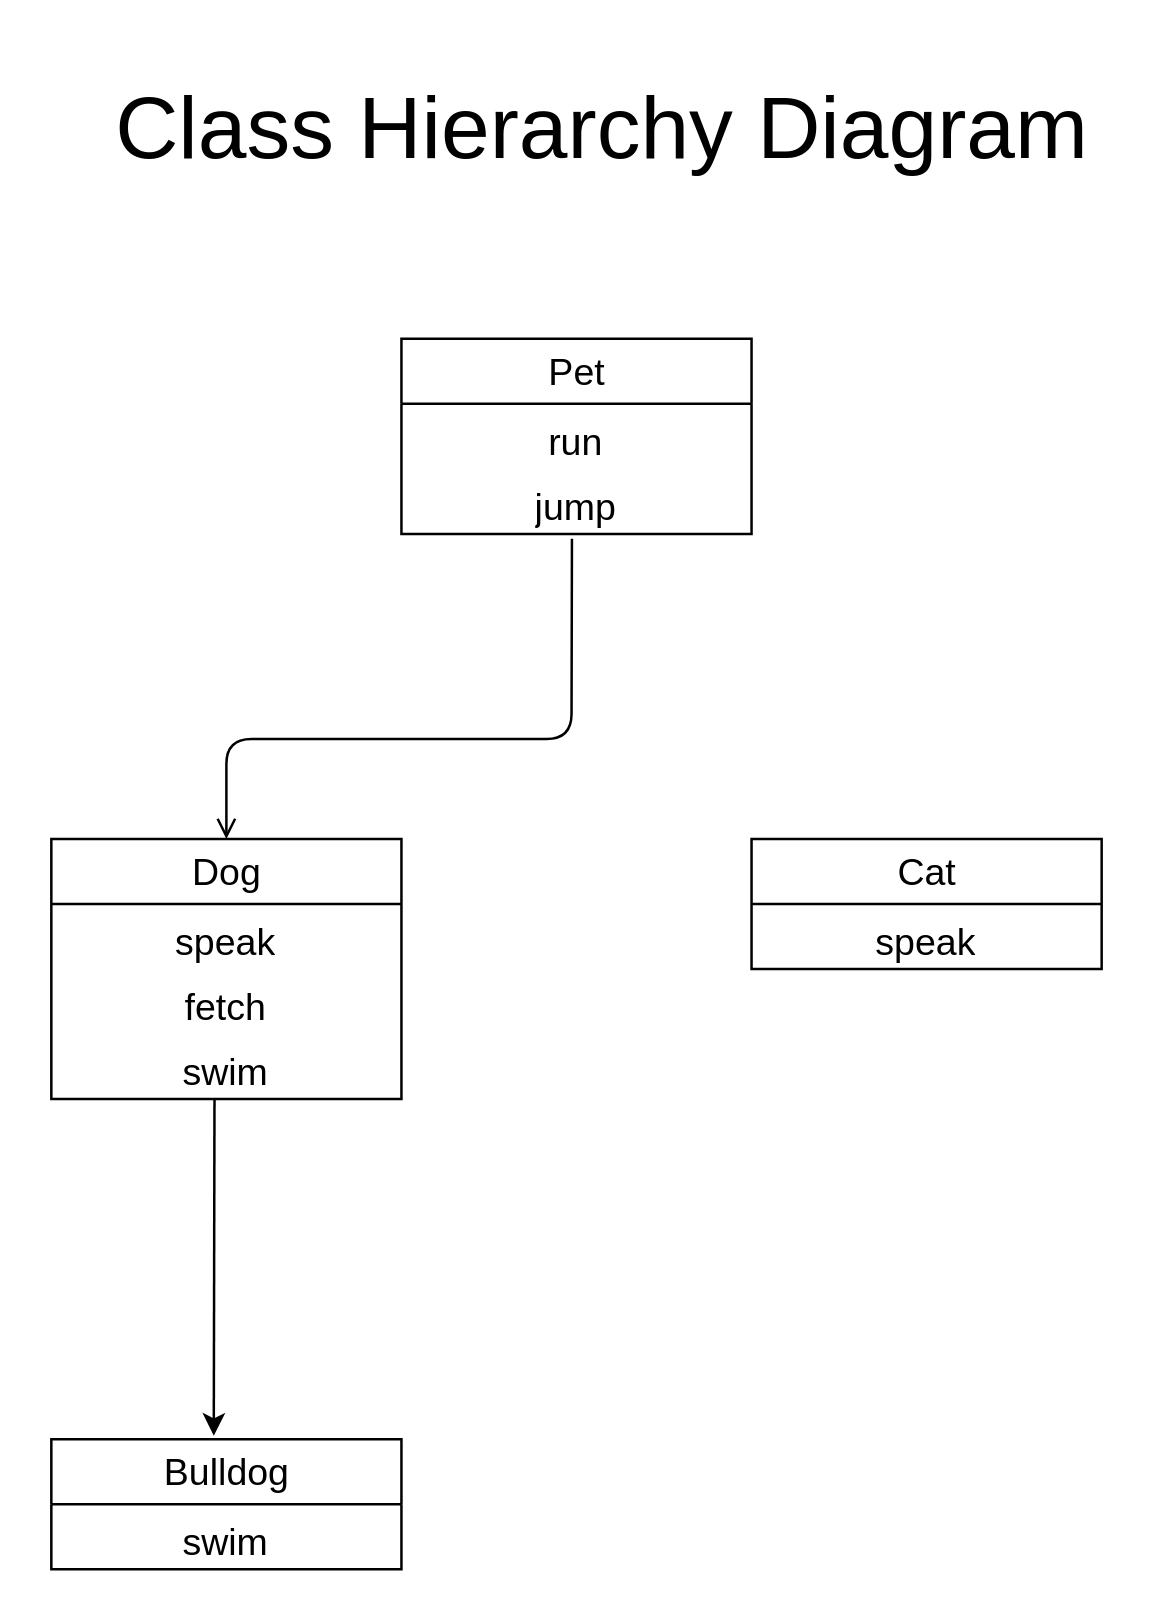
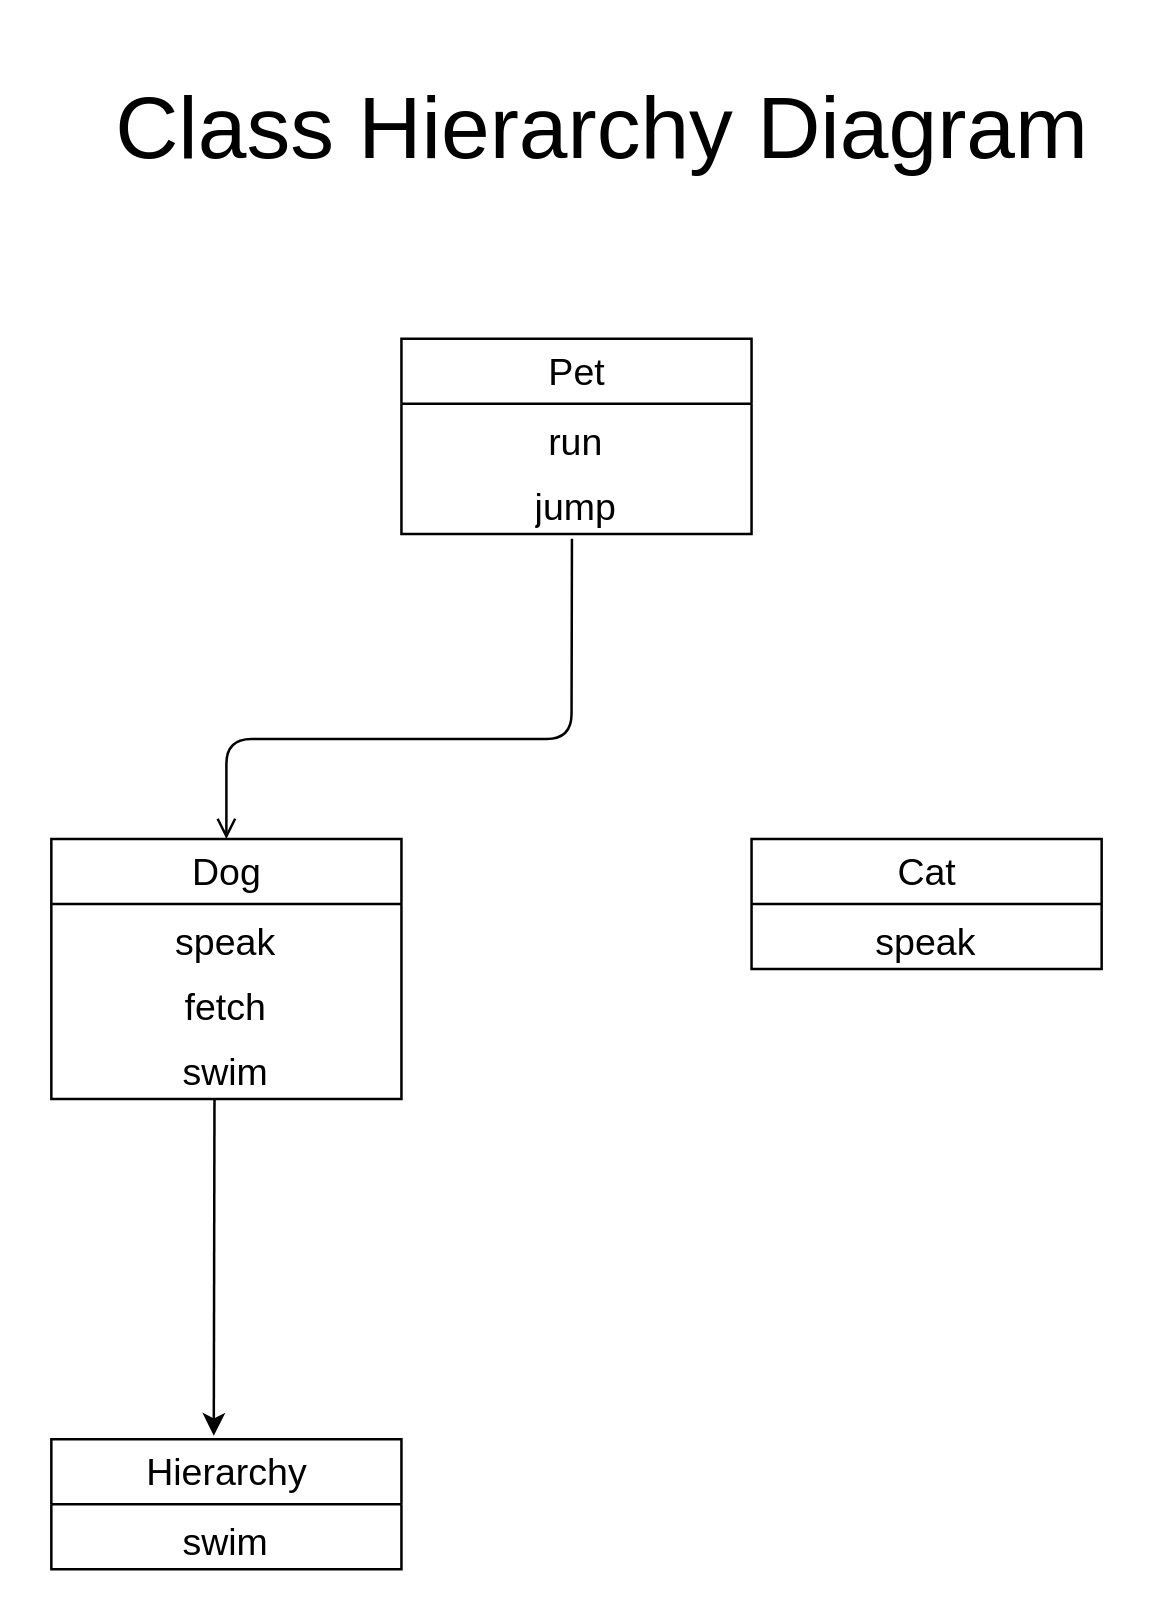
node "Bulldog": label "Bulldog" -> "Hierarchy"
